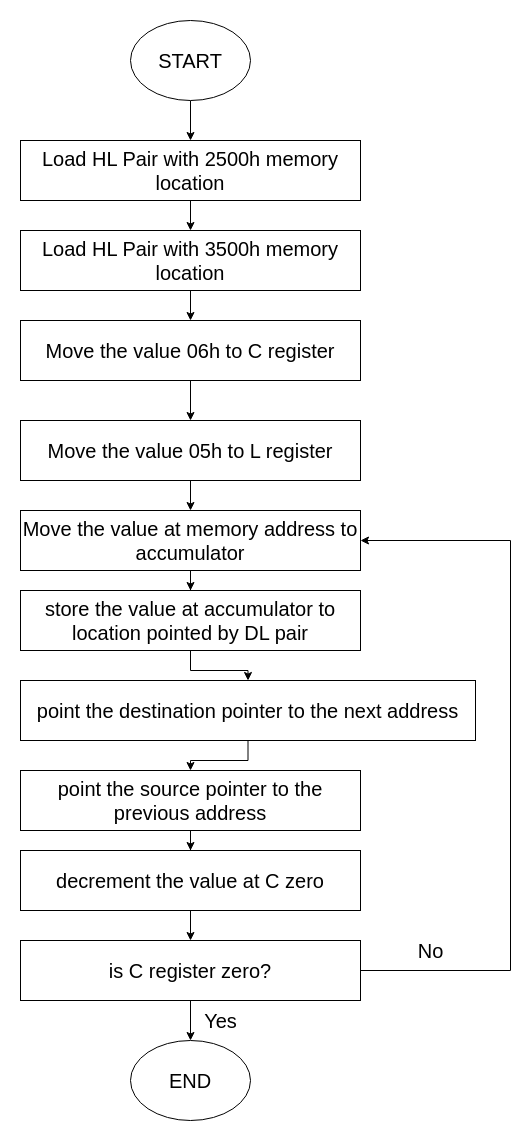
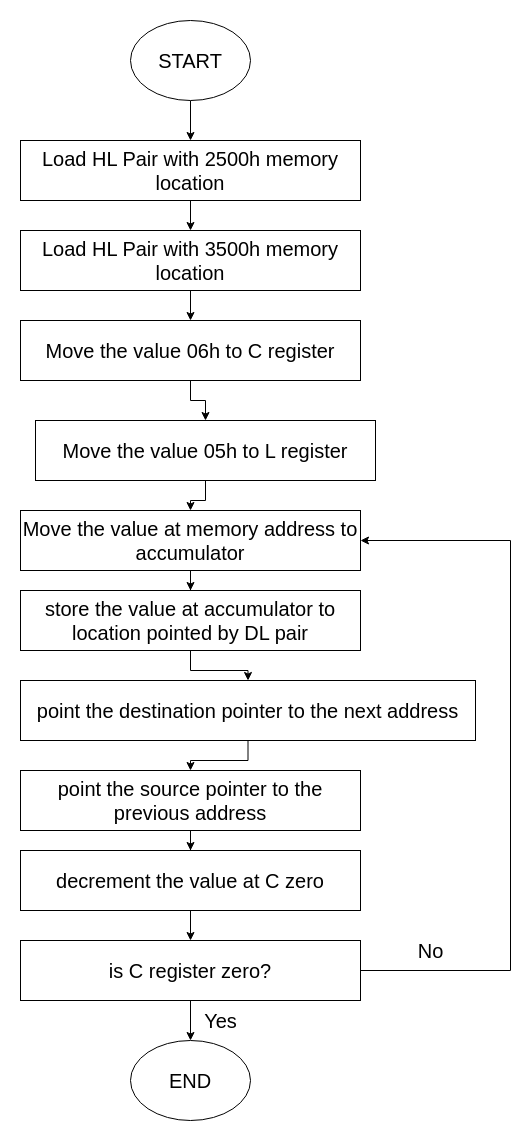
node "Move the value 05h to L register": moved (191, 451) -> (206, 451)
